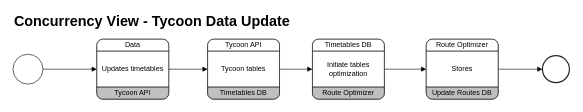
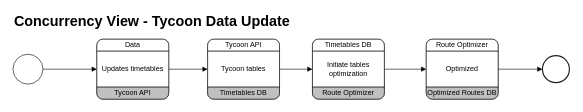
node "Stores": label "Stores" -> "Optimized"
node "Update Routes DB": label "Update Routes DB" -> "Optimized Routes DB"
